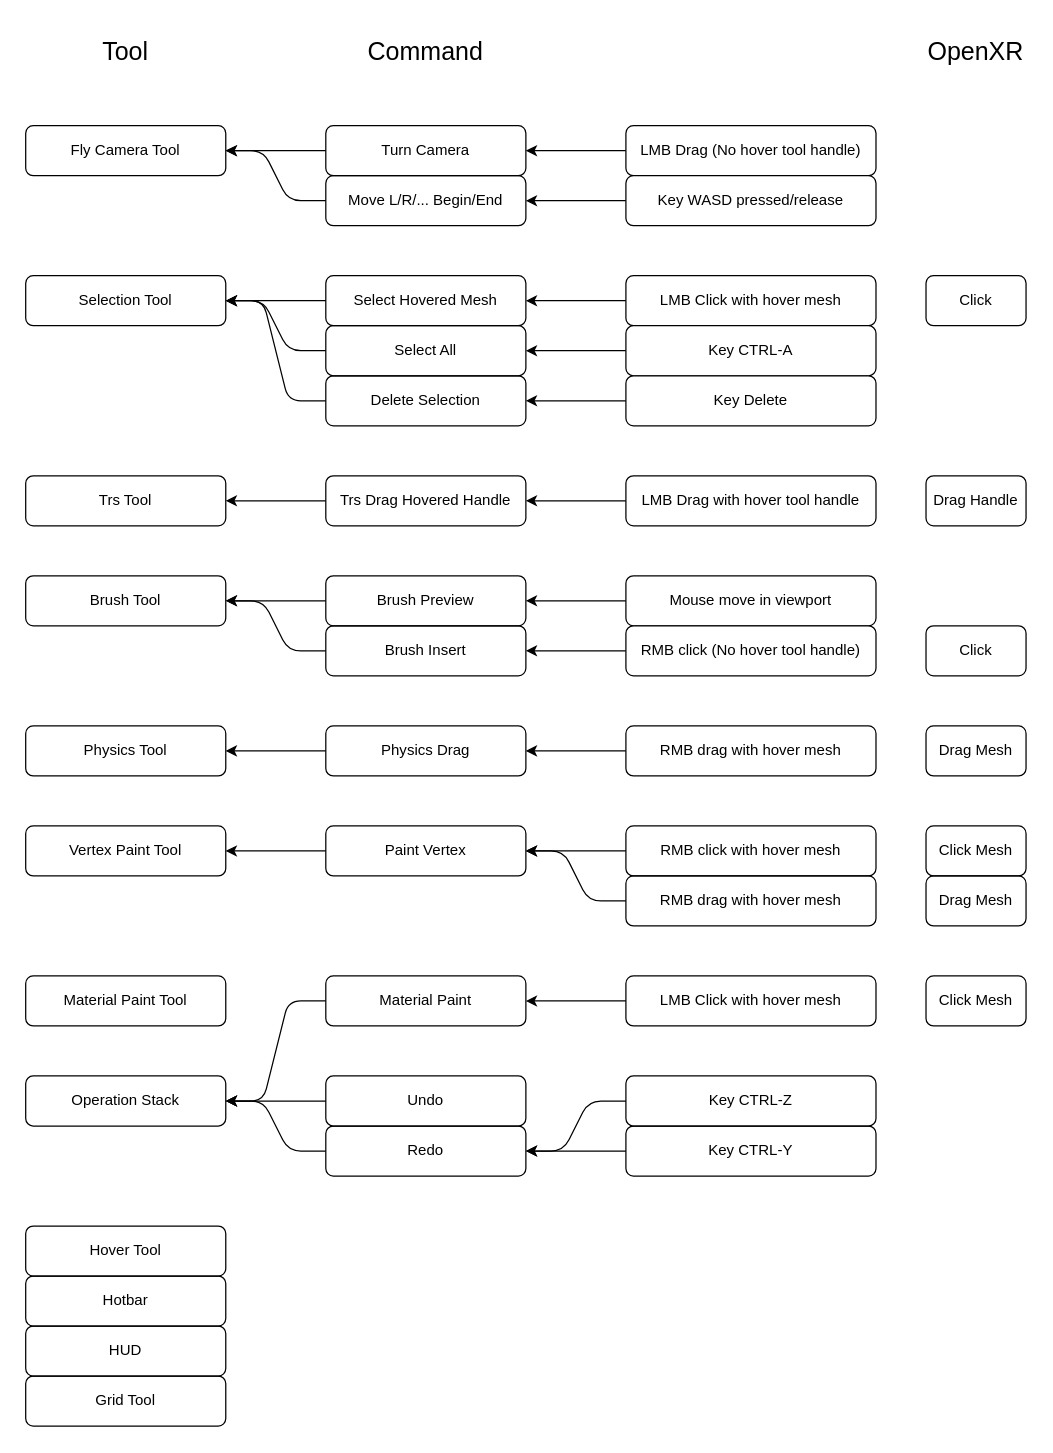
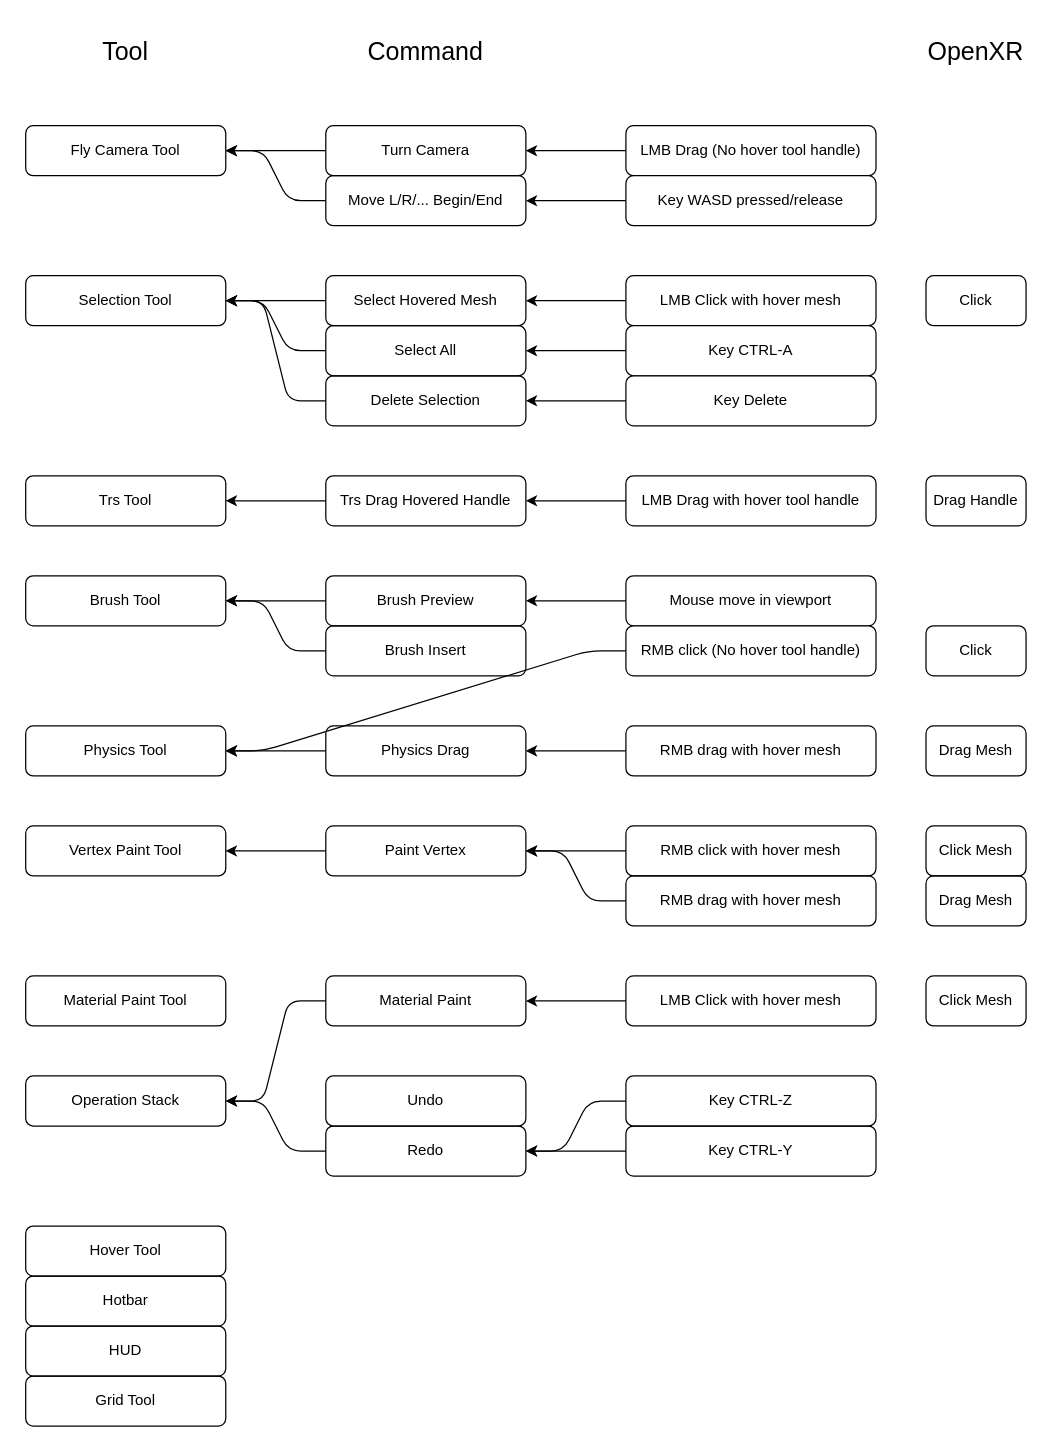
edge "RMB click (No hover tool handle)" -> "Brush Insert": now "RMB click (No hover tool handle)" -> "Physics Tool"
edge "Undo" -> "Operation Stack": removed
